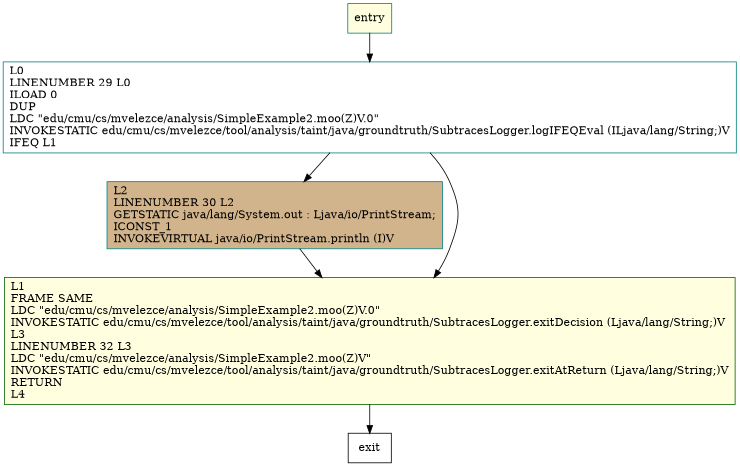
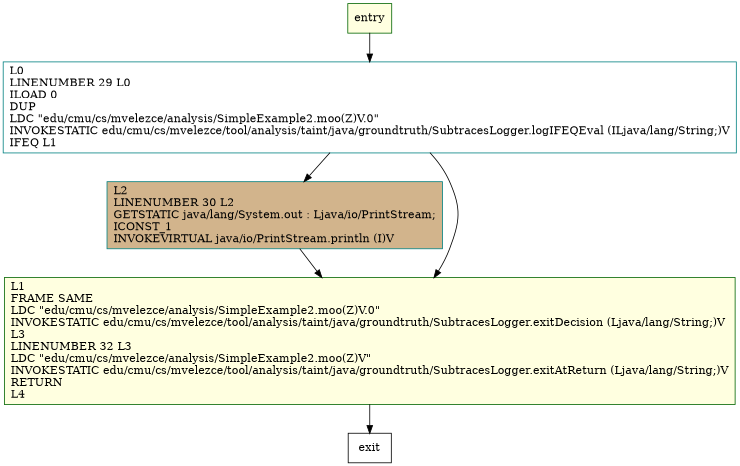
node "entry": color teal -> darkgreen
